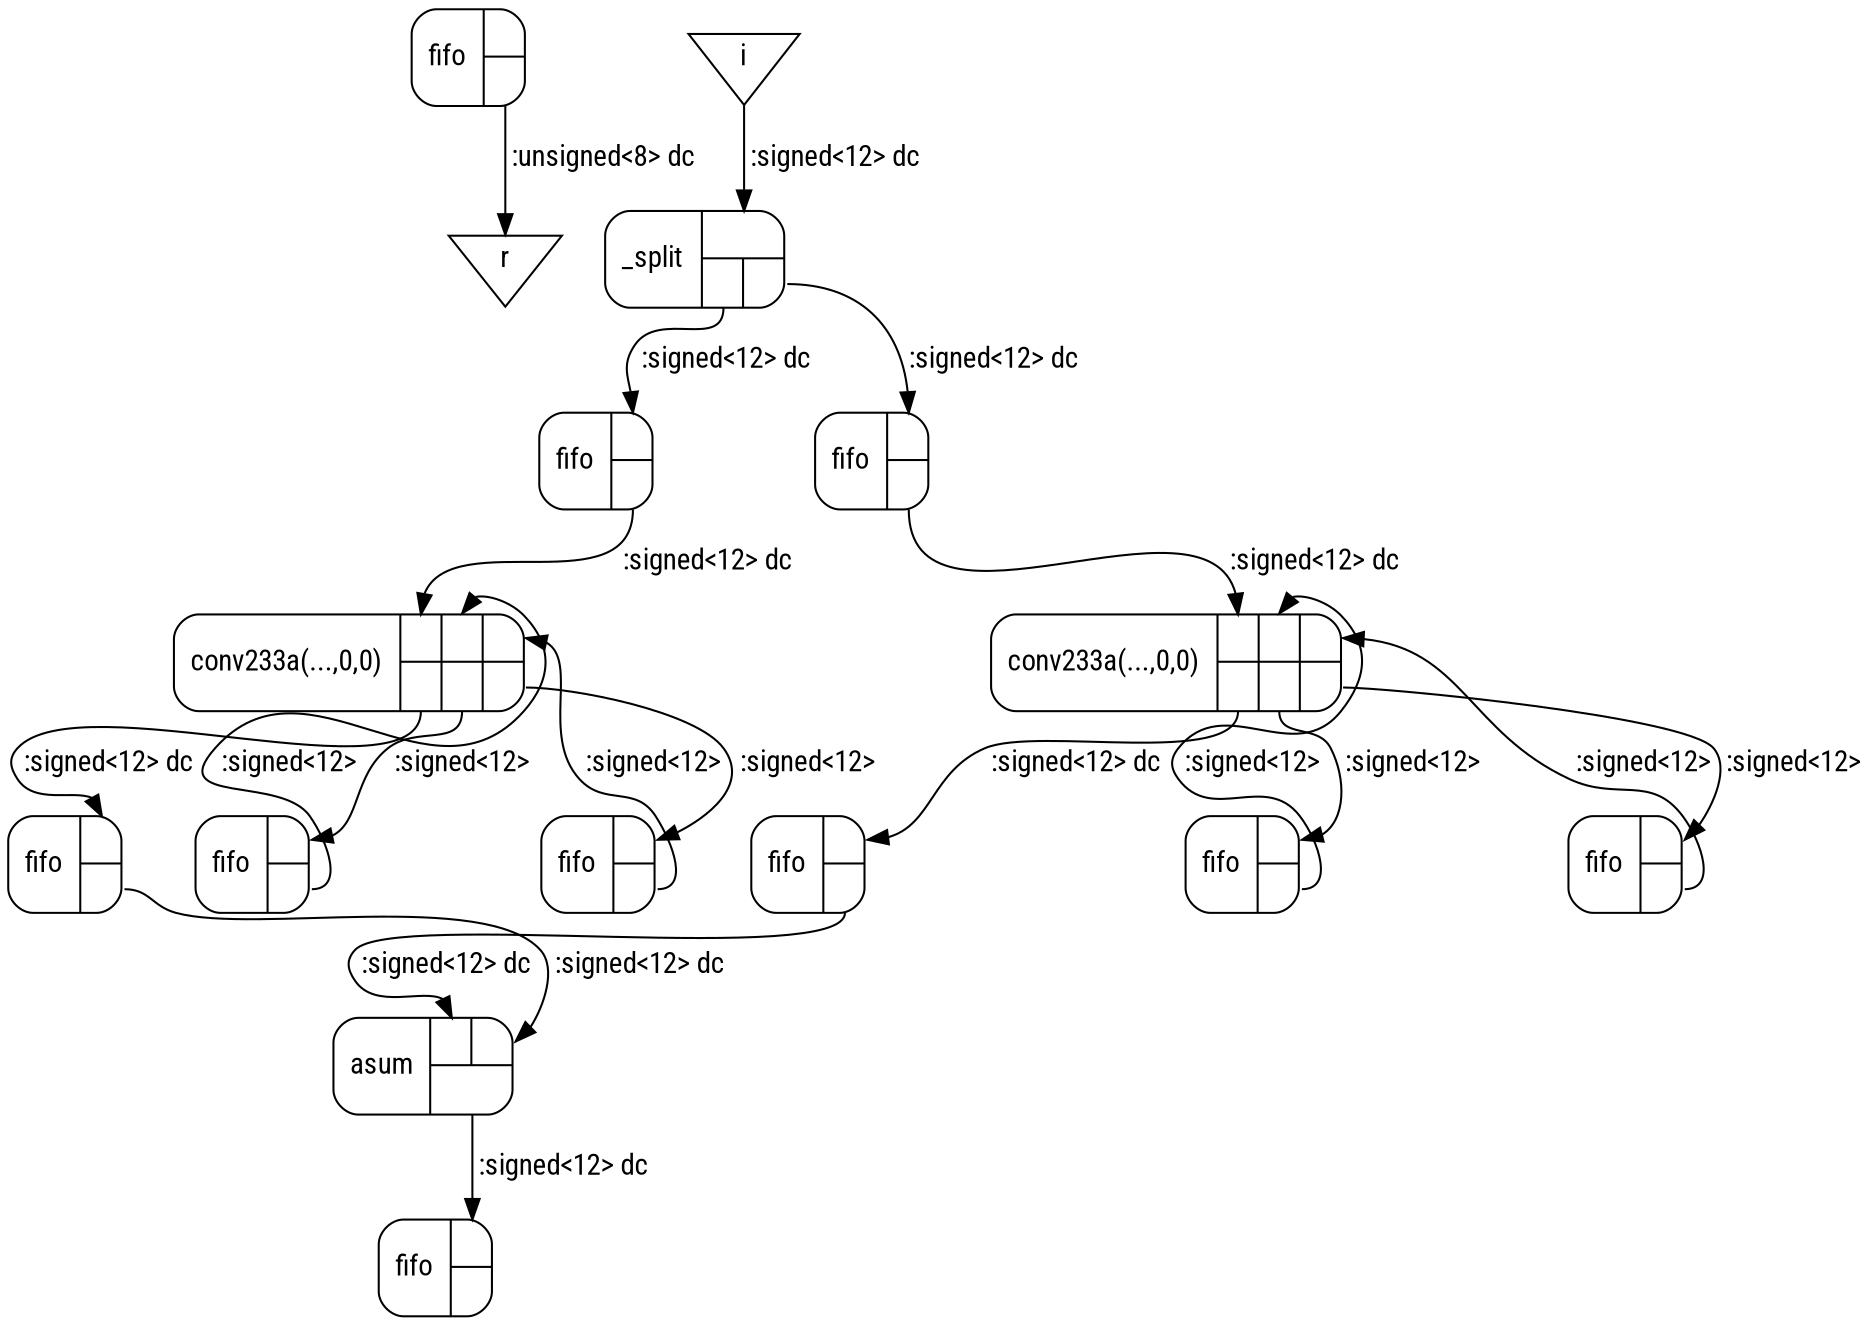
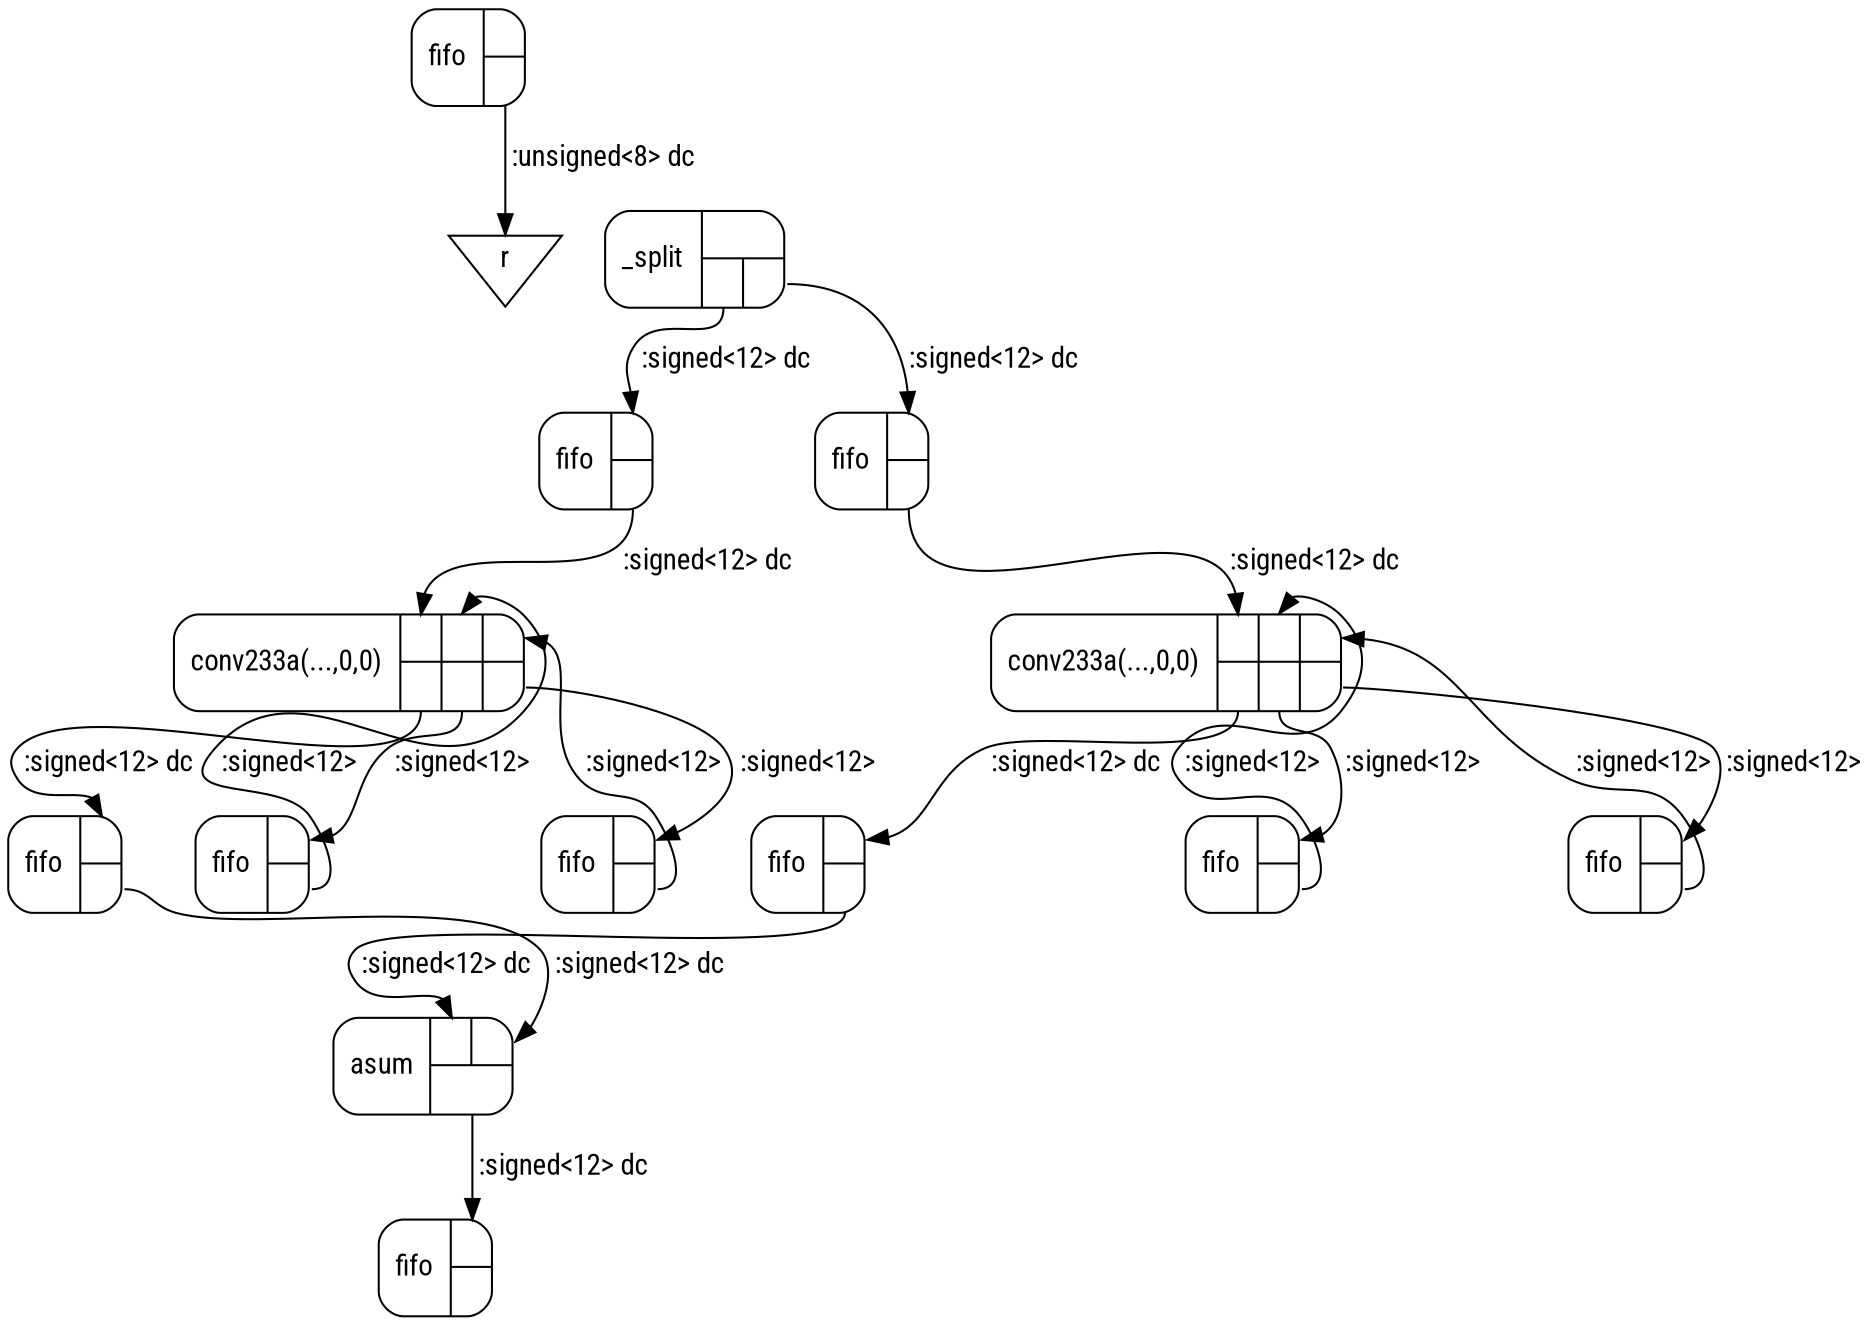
node "i": removed
